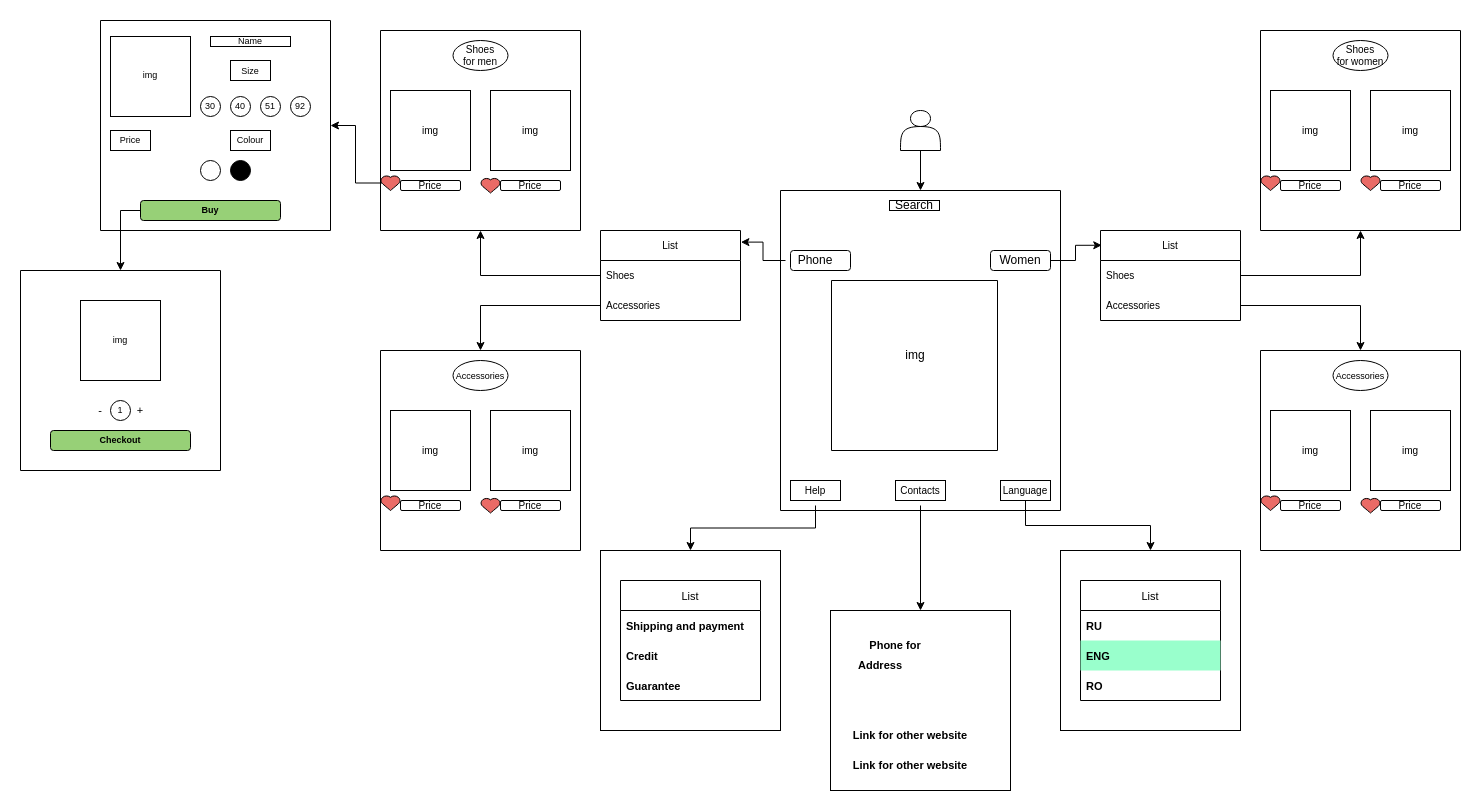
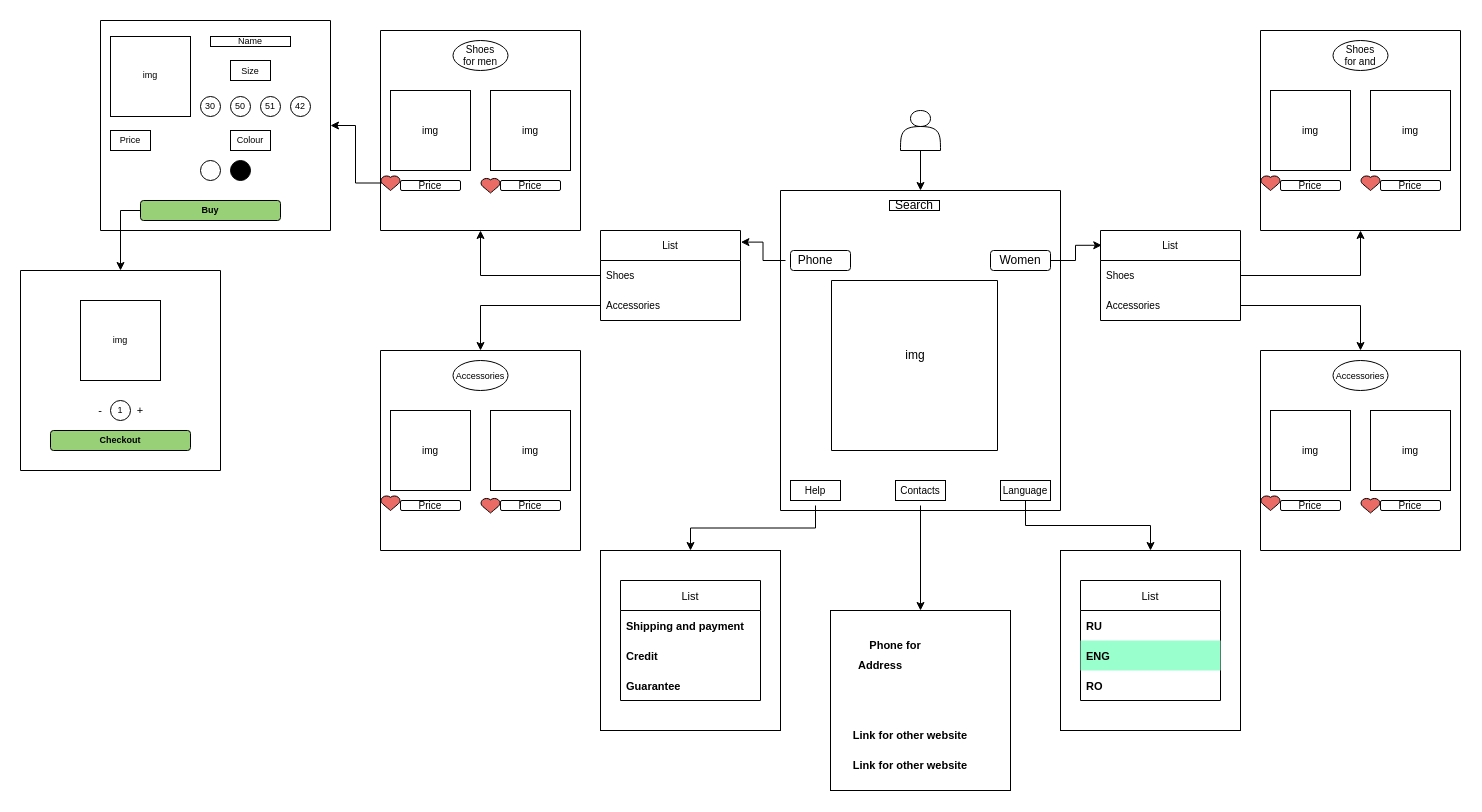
node "Shoes for women": label "Shoes for women" -> "Shoes for and"
node "40": label "40" -> "50"
node "92": label "92" -> "42"
